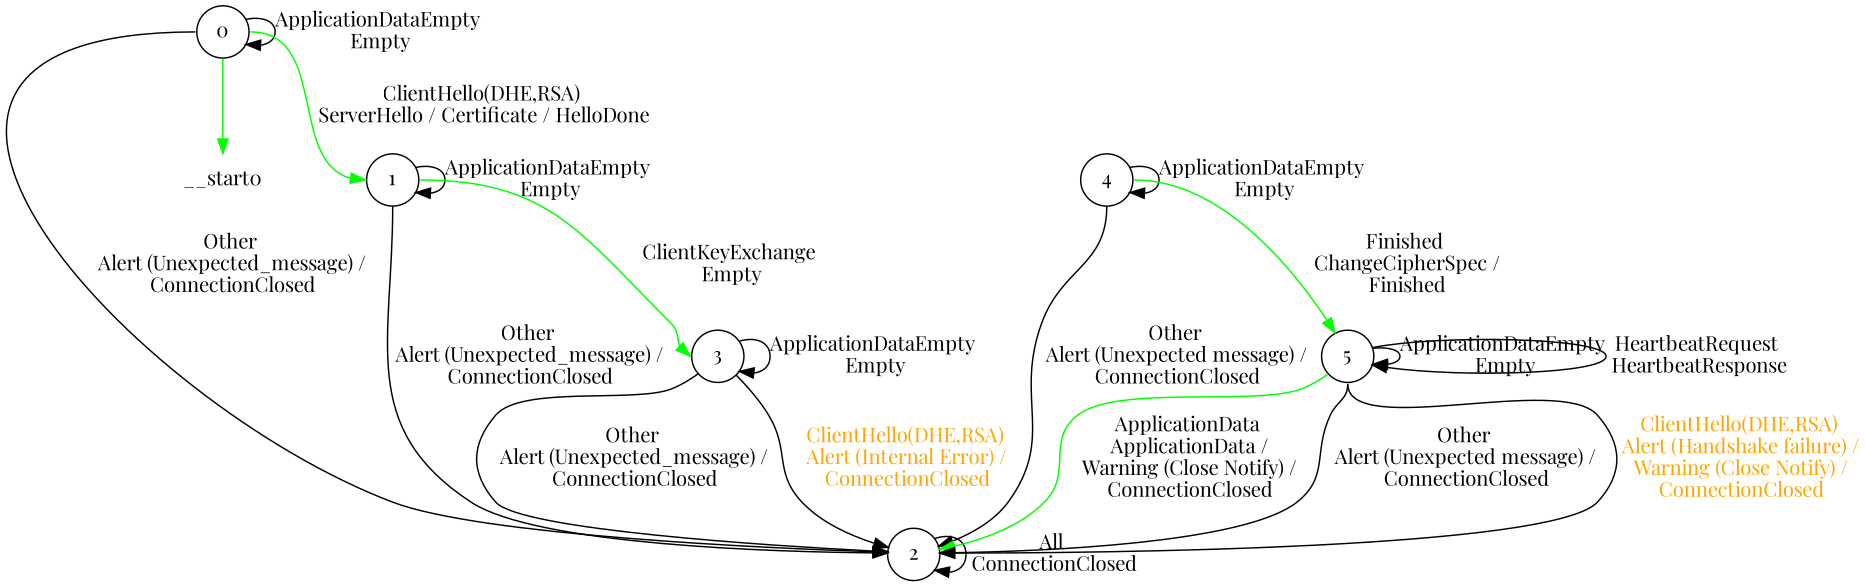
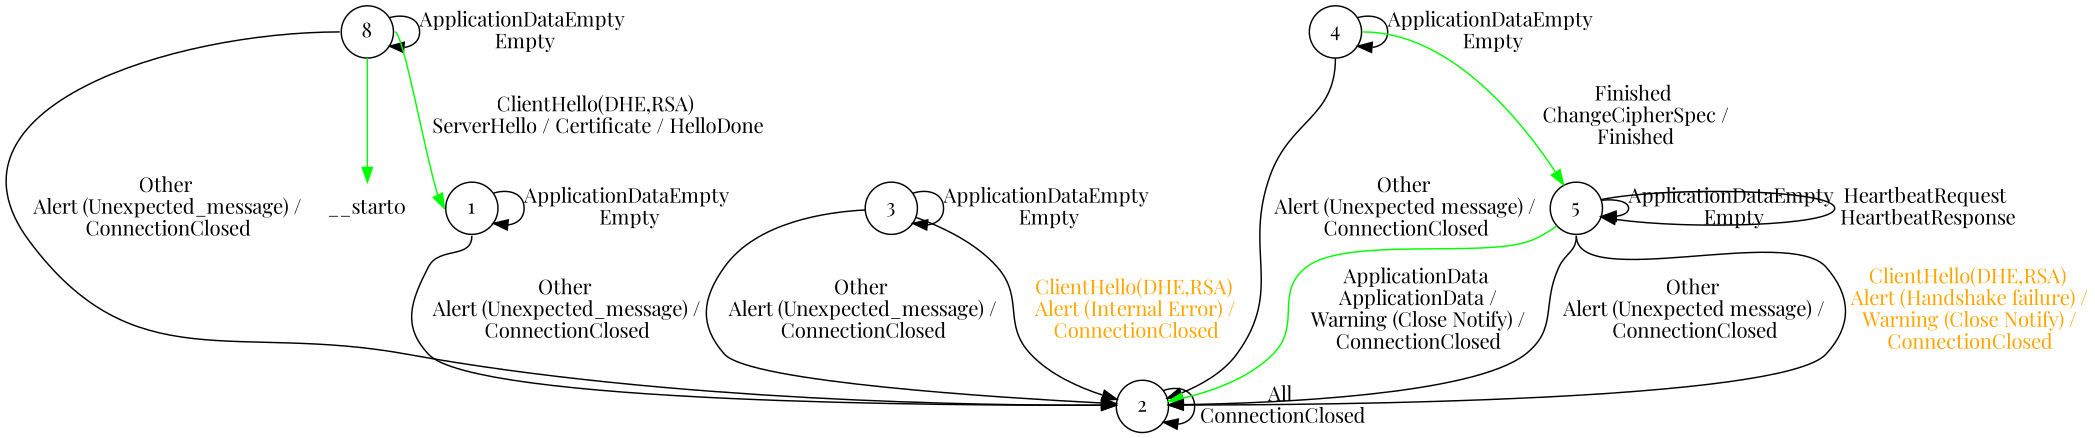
node "0": label "0" -> "8"
edge "1" -> "3": removed, label "ClientKeyExchange Empty"
